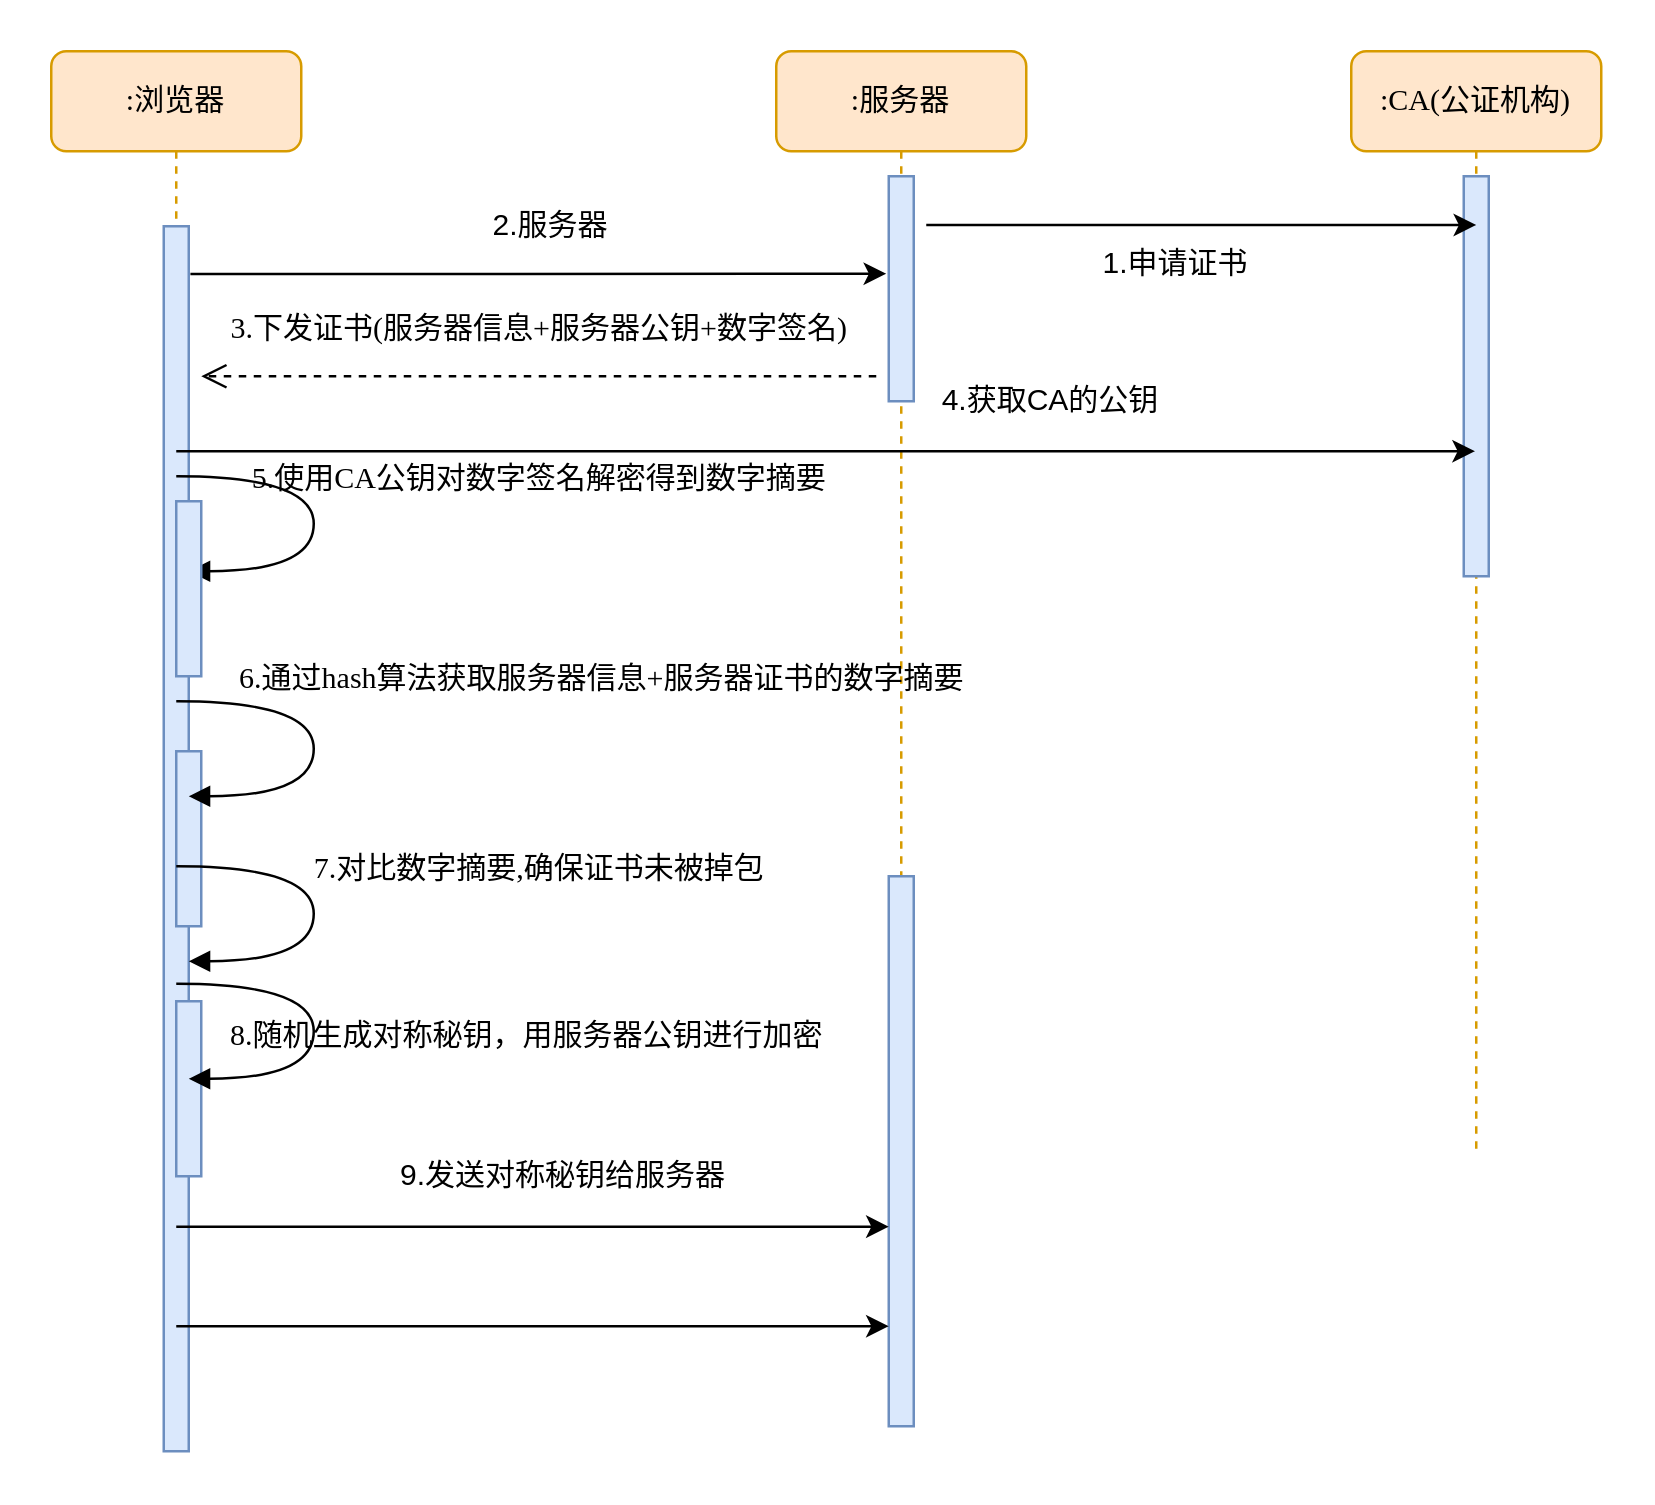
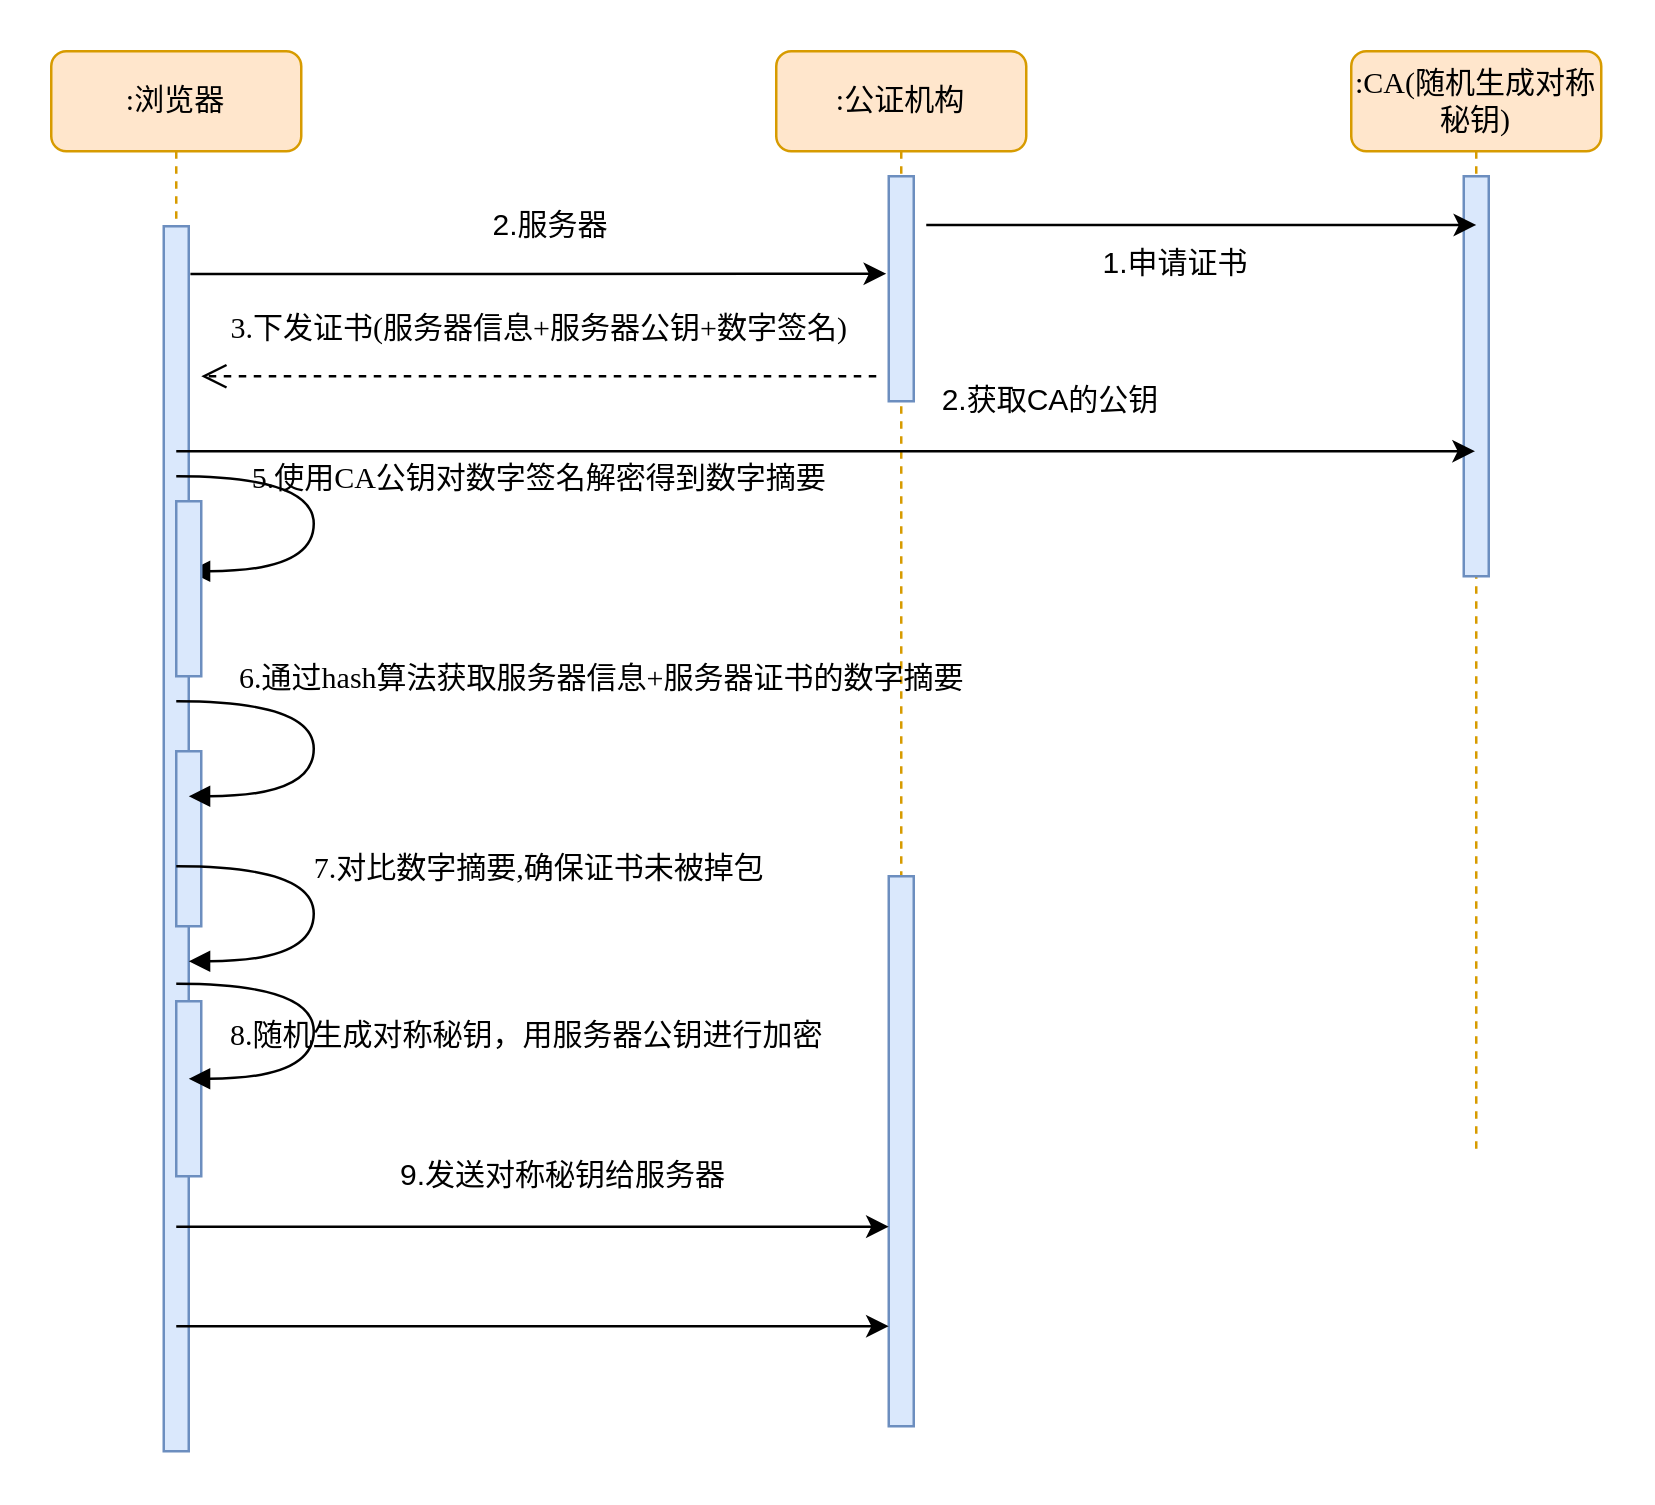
node ":服务器": label ":服务器" -> ":公证机构"
node ":CA(公证机构)": label ":CA(公证机构)" -> ":CA(随机生成对称秘钥)"
node "4.获取CA的公钥": label "4.获取CA的公钥" -> "2.获取CA的公钥"
